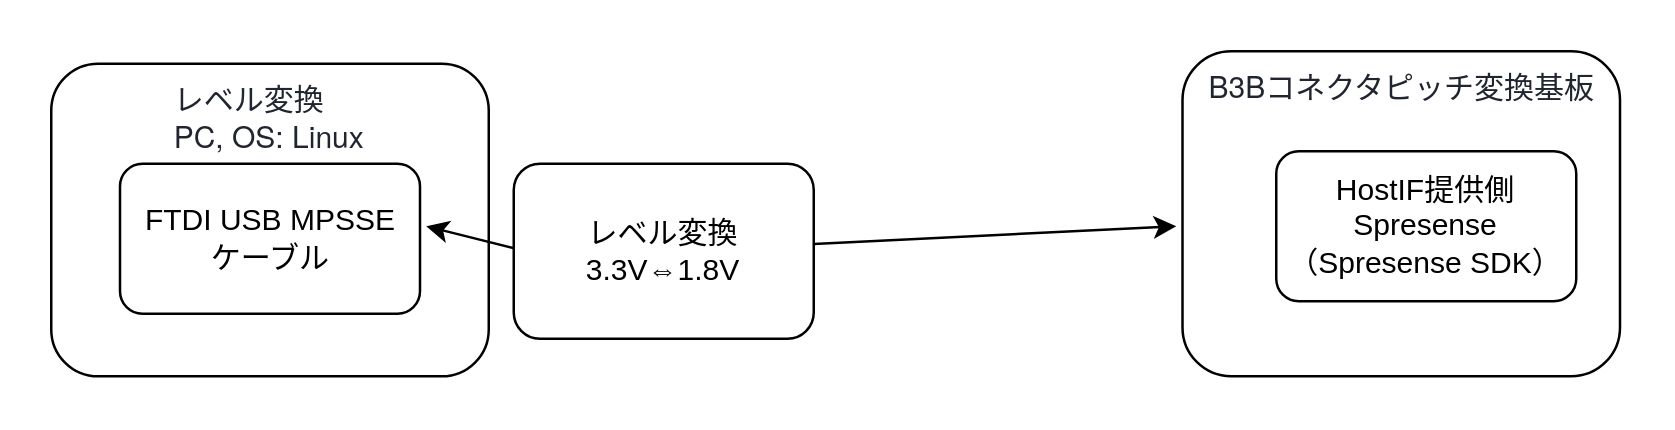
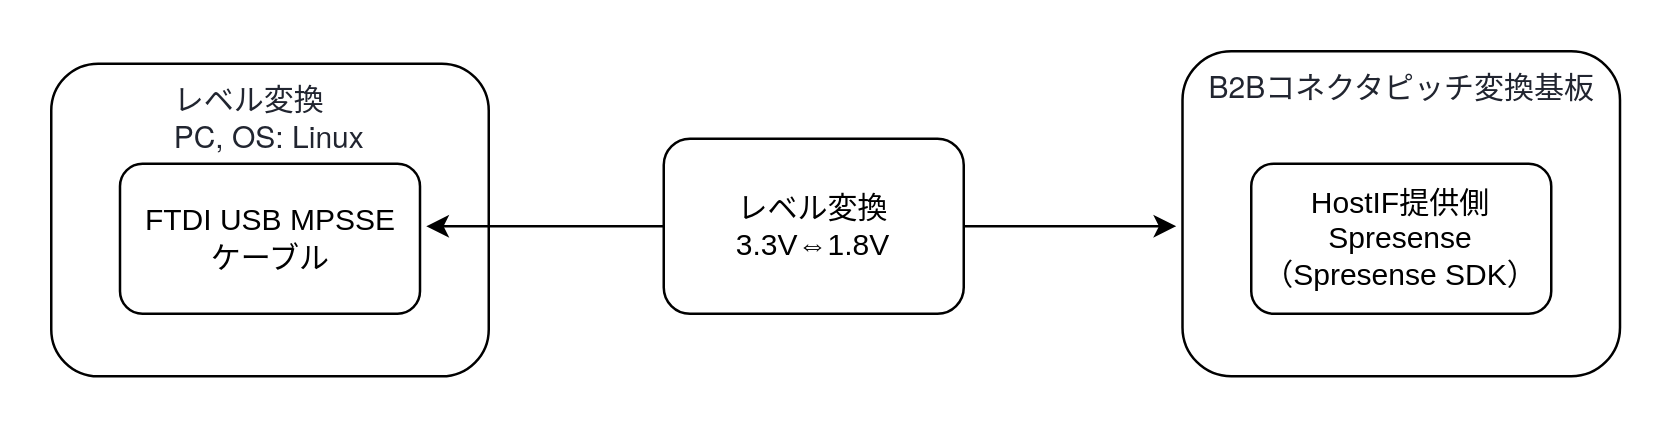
node "B3Bコネクタピッチ変換基板": label "B3Bコネクタピッチ変換基板" -> "B2Bコネクタピッチ変換基板"
node "HostIF提供側 Spresense（Spresense SDK）": moved (1426, 226) -> (1401, 239)
node "レベル変換 3.3V⇔1.8V": moved (664, 251) -> (814, 226)
